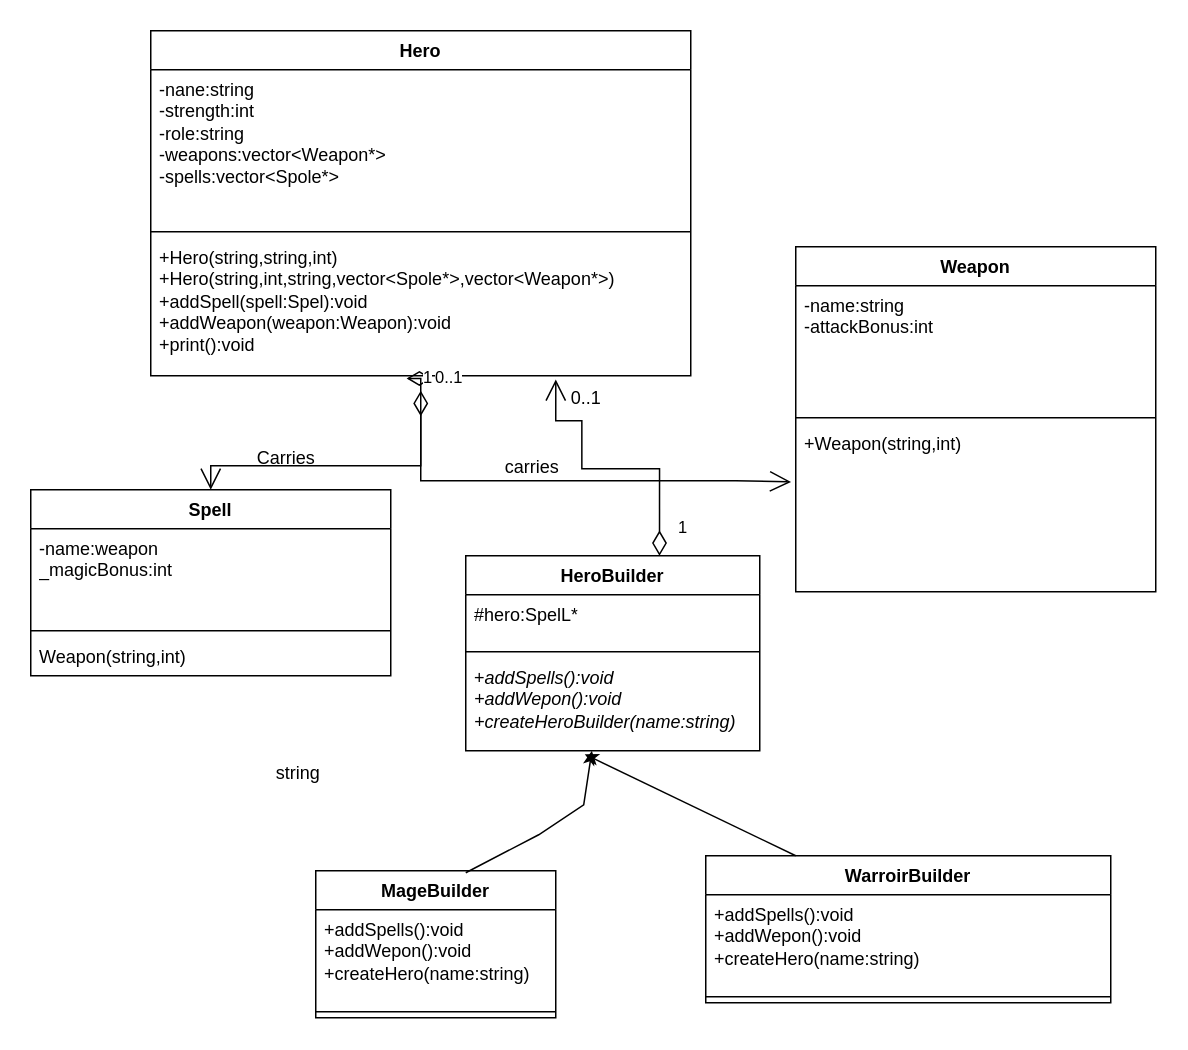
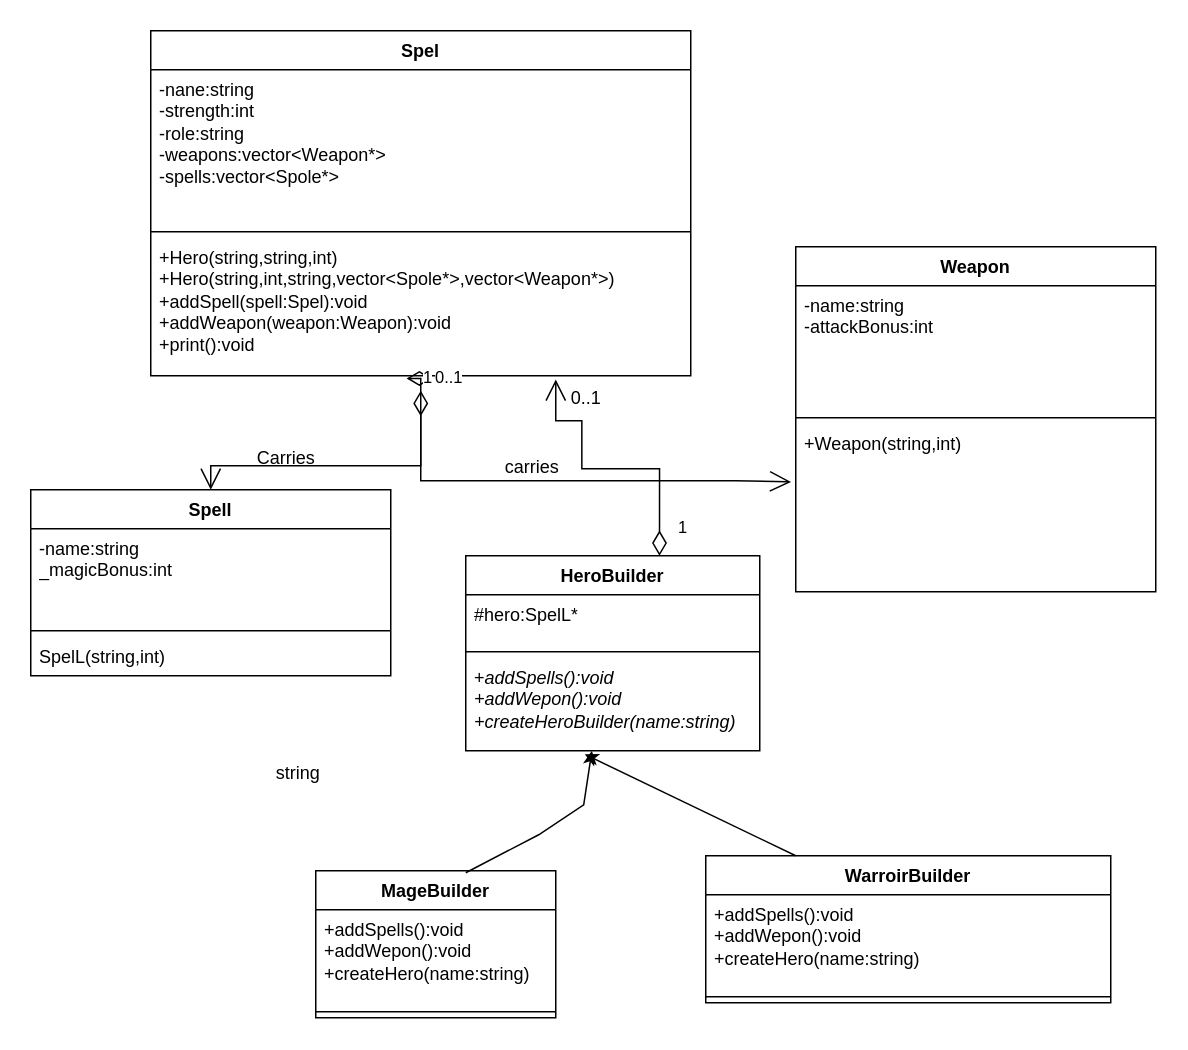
node "Hero": label "Hero" -> "Spel"
node "-name:weapon _magicBonus:int": label "-name:weapon _magicBonus:int" -> "-name:string _magicBonus:int"
node "Weapon(string,int)": label "Weapon(string,int)" -> "SpelL(string,int)"
